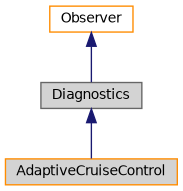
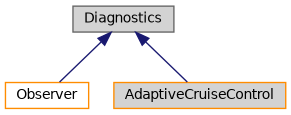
edge "Diagnostics" -> "Observer": reversed
